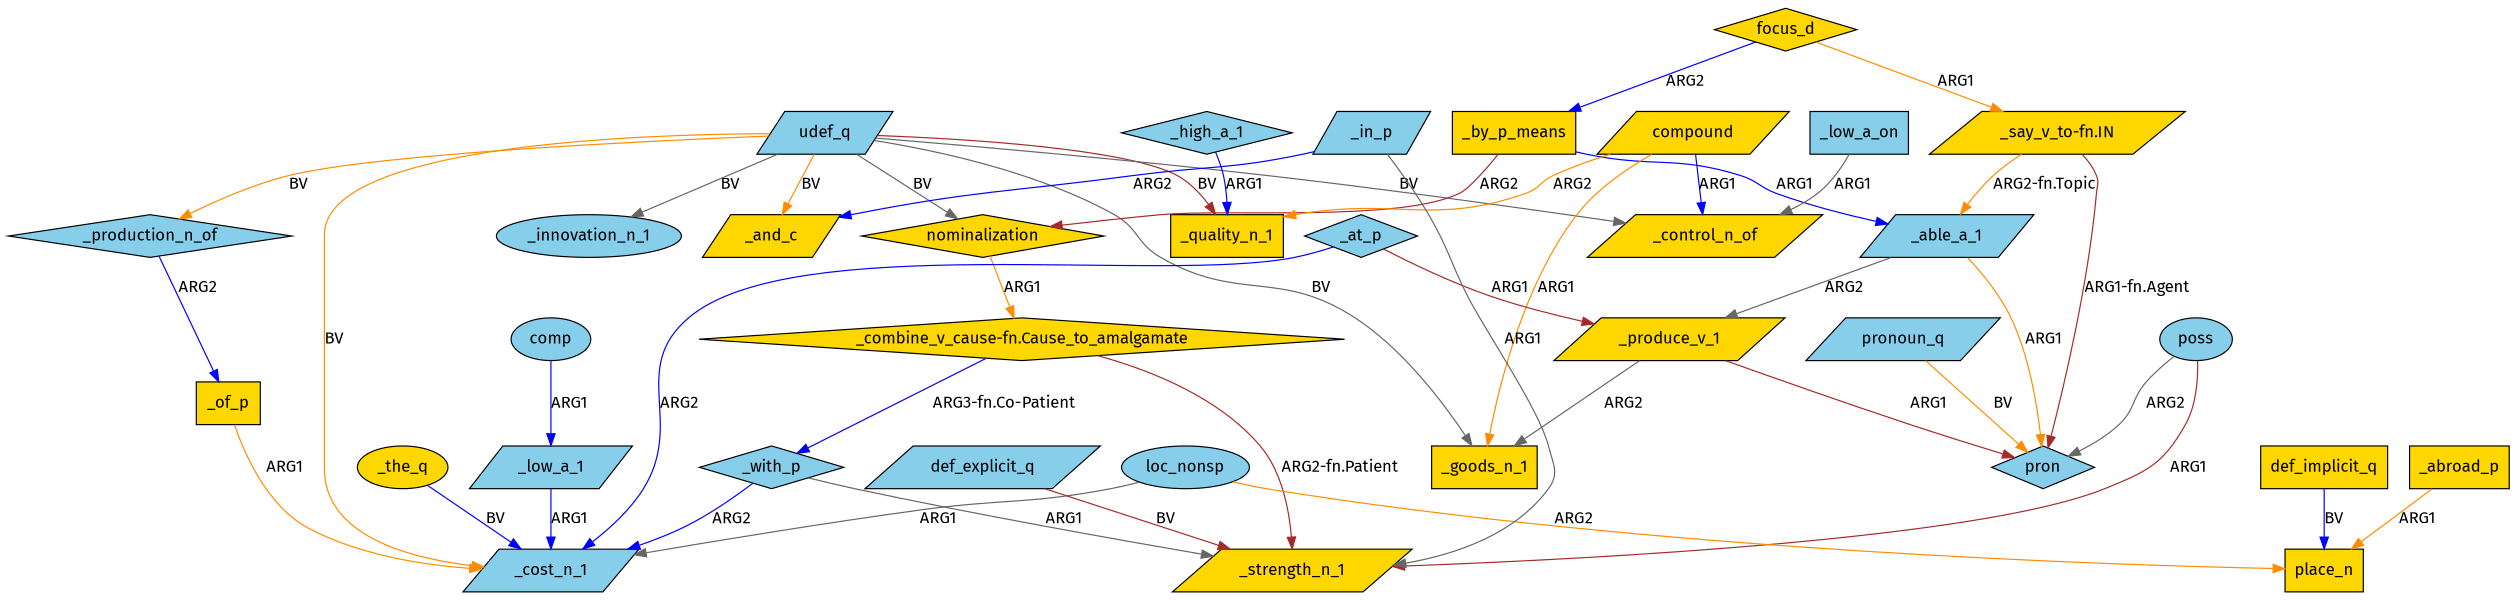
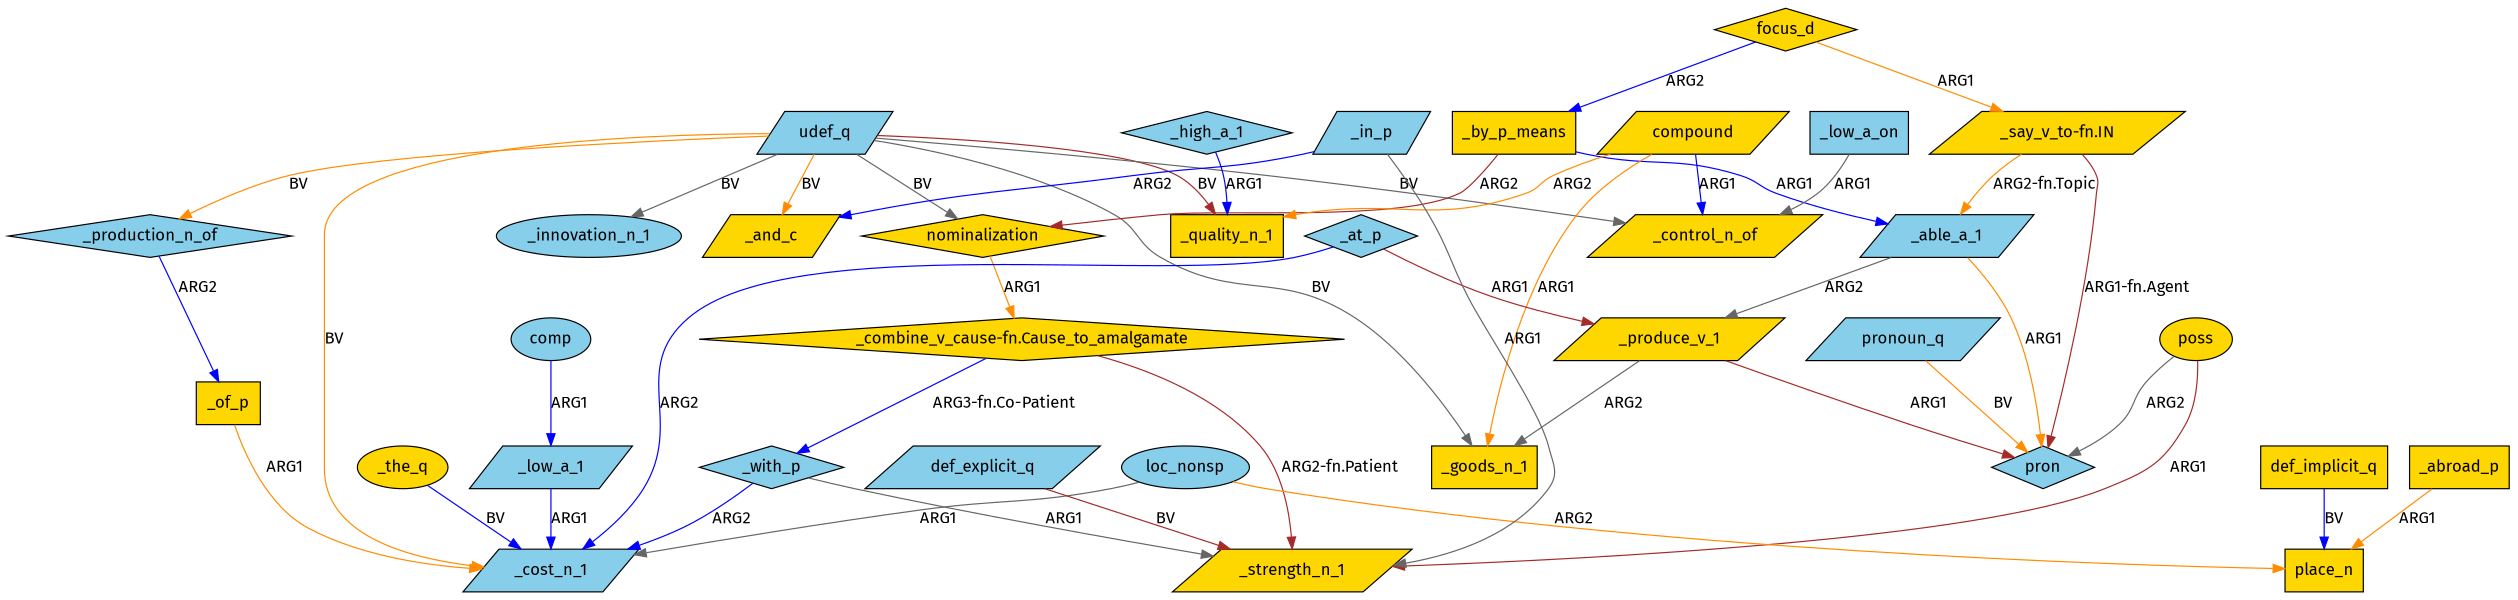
node "poss": fillcolor skyblue -> gold
